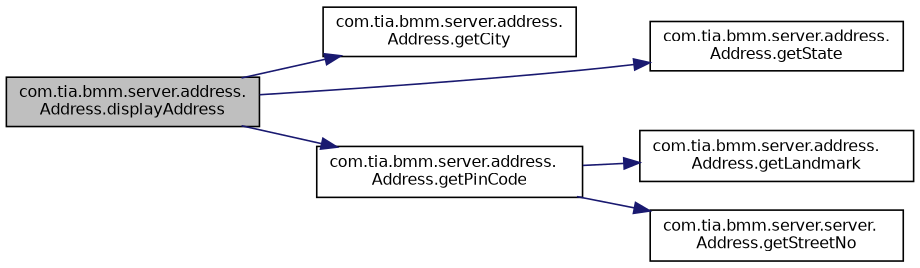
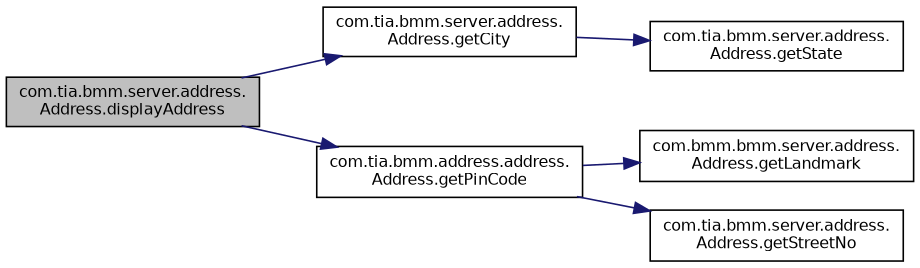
edge "com.tia.bmm.server.address. Address.displayAddress" -> "com.tia.bmm.server.address. Address.getState": now "com.tia.bmm.server.address. Address.getCity" -> "com.tia.bmm.server.address. Address.getState"
node "com.tia.bmm.server.address. Address.getLandmark": label "com.tia.bmm.server.address. Address.getLandmark" -> "com.bmm.bmm.server.address. Address.getLandmark"
node "com.tia.bmm.server.address. Address.getPinCode": label "com.tia.bmm.server.address. Address.getPinCode" -> "com.tia.bmm.address.address. Address.getPinCode"
node "com.tia.bmm.server.server. Address.getStreetNo": label "com.tia.bmm.server.server. Address.getStreetNo" -> "com.tia.bmm.server.address. Address.getStreetNo"
